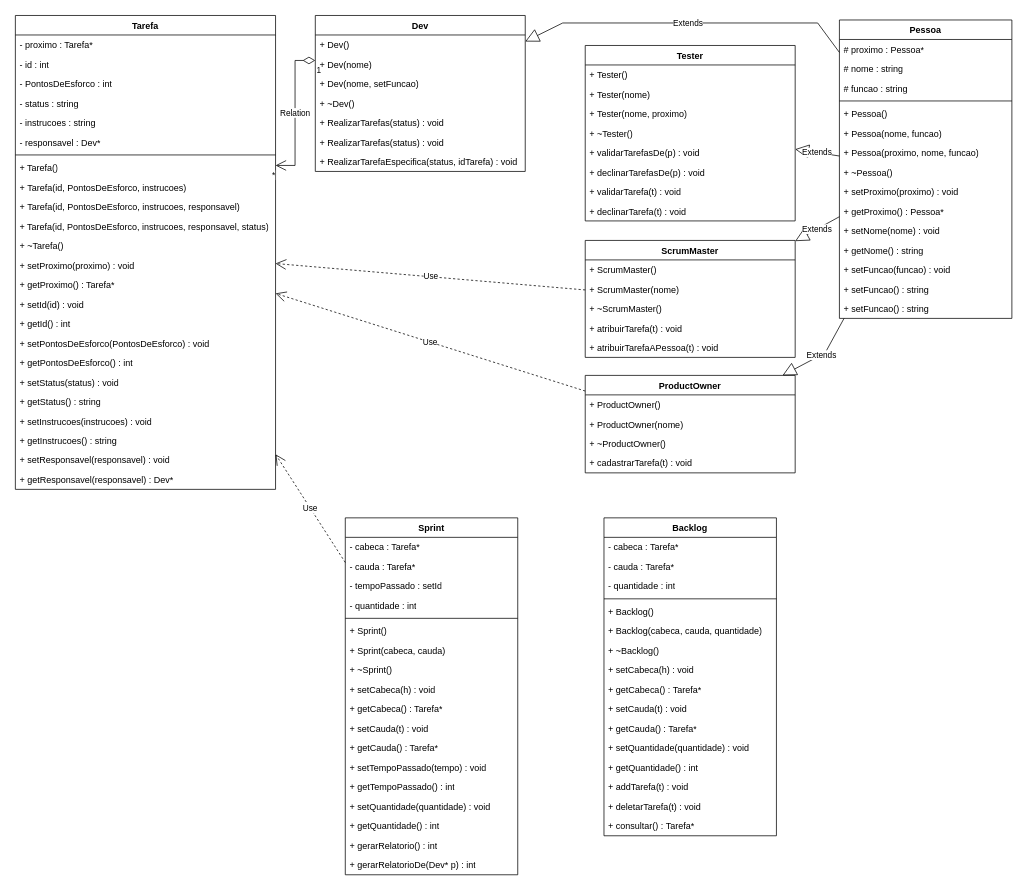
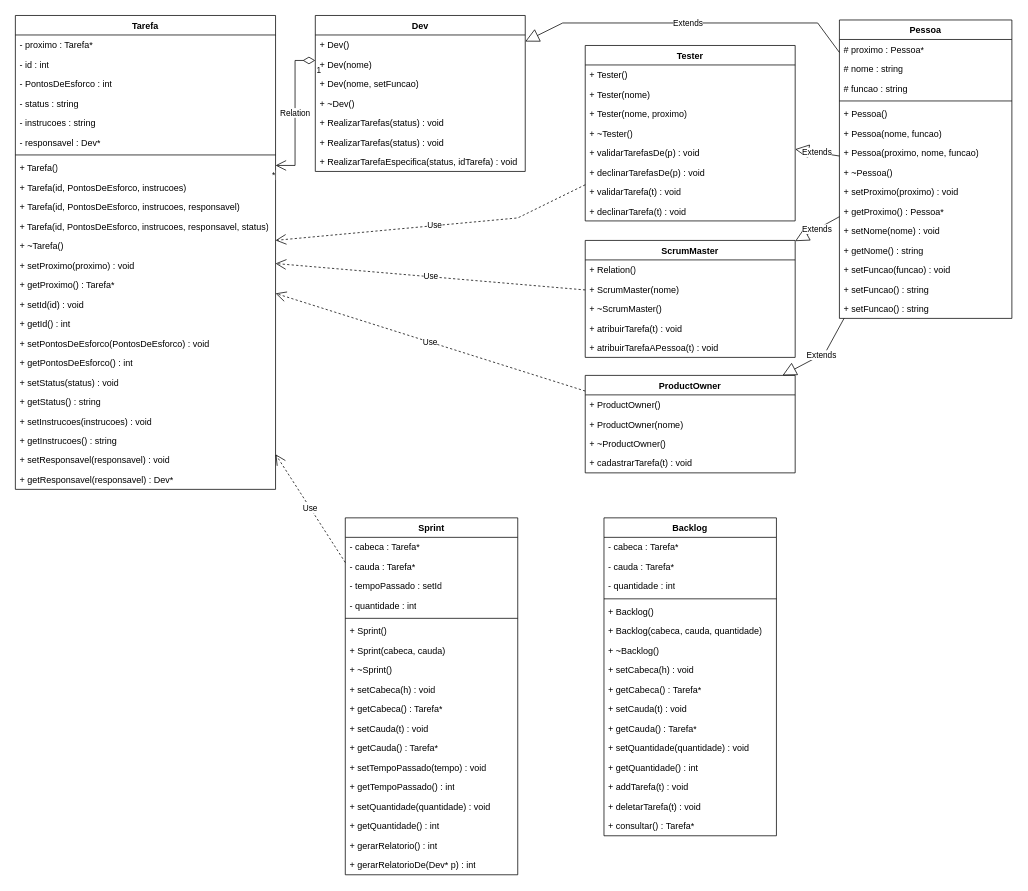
edge "Tester" -> "Tarefa": added, label "Use"
node "+ ScrumMaster()": label "+ ScrumMaster()" -> "+ Relation()"
